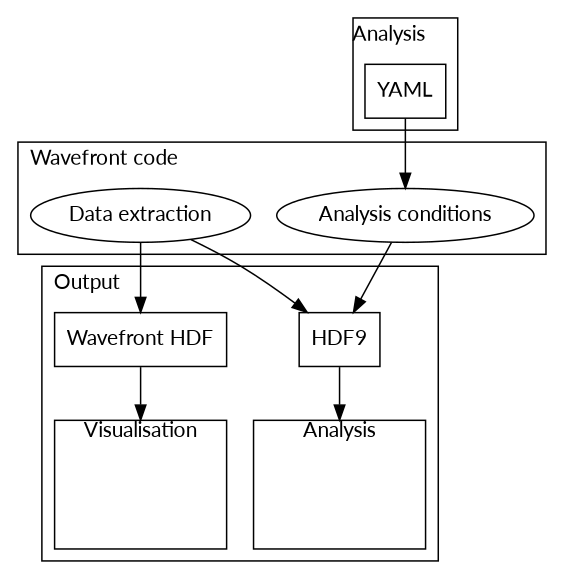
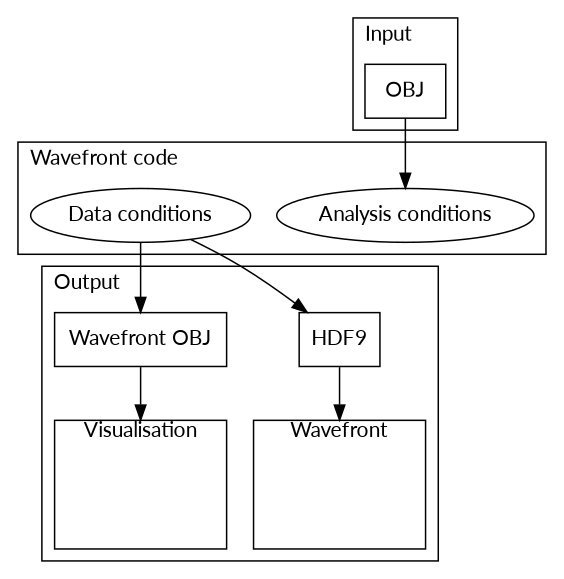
cluster "Analysis": label "Analysis" -> "Input"
node "YAML": label "YAML" -> "OBJ"
node "Data extraction": label "Data extraction" -> "Data conditions"
edge "Analysis conditions" -> "HDF9": removed
node "Wavefront HDF": label "Wavefront HDF" -> "Wavefront OBJ"
node "Analysis": label "Analysis" -> "Wavefront"
